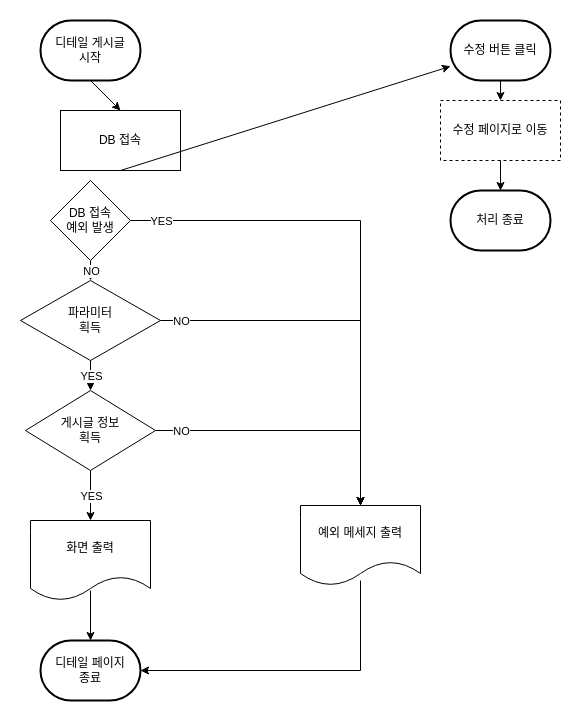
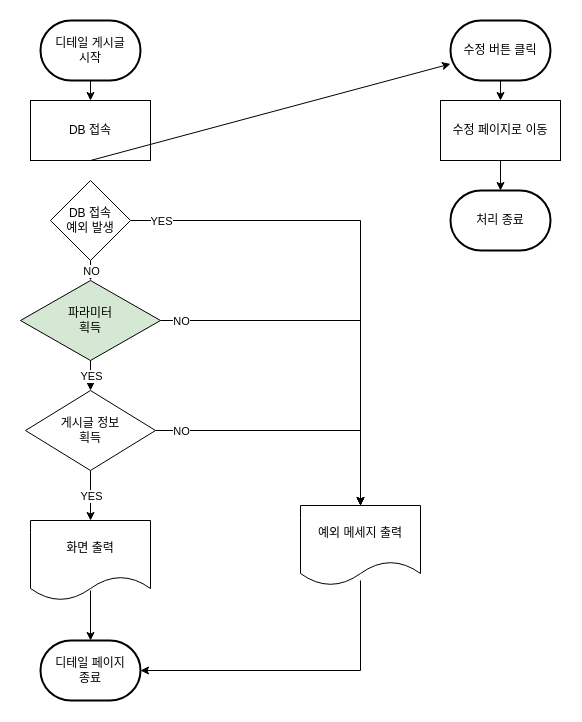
node "수정 페이지로 이동": style dashed -> solid
node "DB 접속": moved (121, 141) -> (91, 131)
node "파라미터 획득": fillcolor #ffffff -> #d5e8d4
